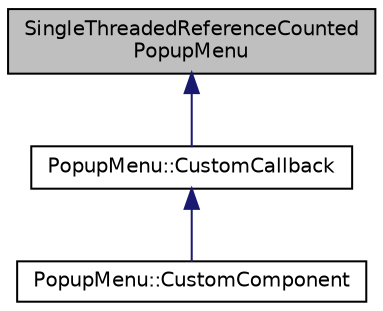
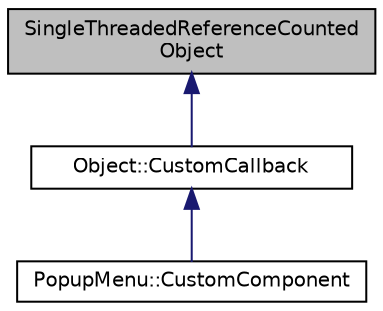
node "SingleThreadedReferenceCounted PopupMenu": label "SingleThreadedReferenceCounted PopupMenu" -> "SingleThreadedReferenceCounted Object"
node "PopupMenu::CustomCallback": label "PopupMenu::CustomCallback" -> "Object::CustomCallback"
